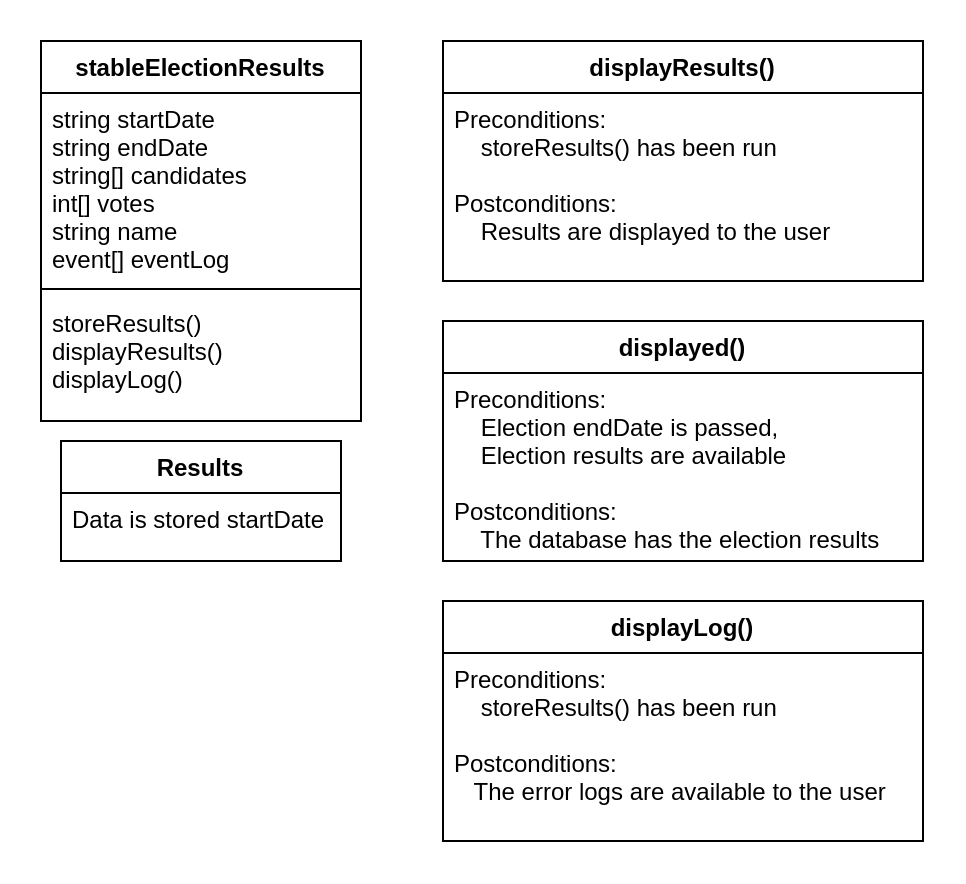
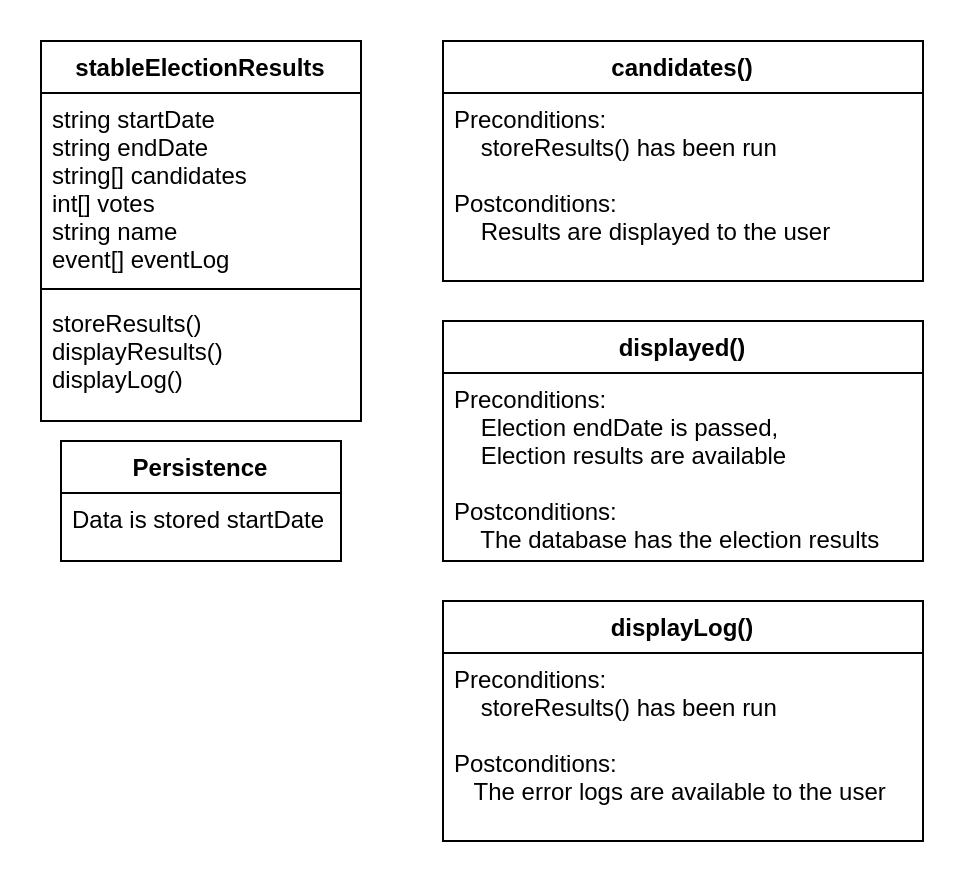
node "displayResults()": label "displayResults()" -> "candidates()"
node "Results": label "Results" -> "Persistence"
